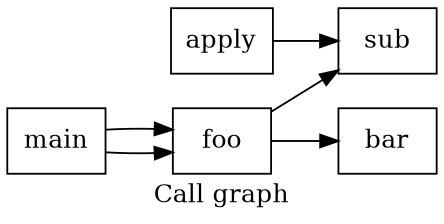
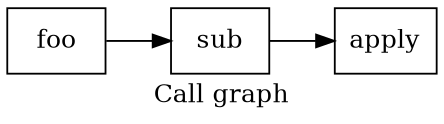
edge "apply" -> "sub": reversed
node "main": removed
node "bar": removed
